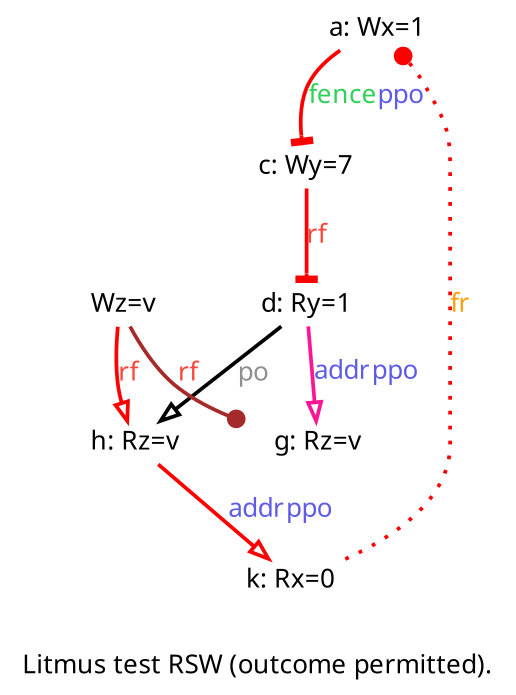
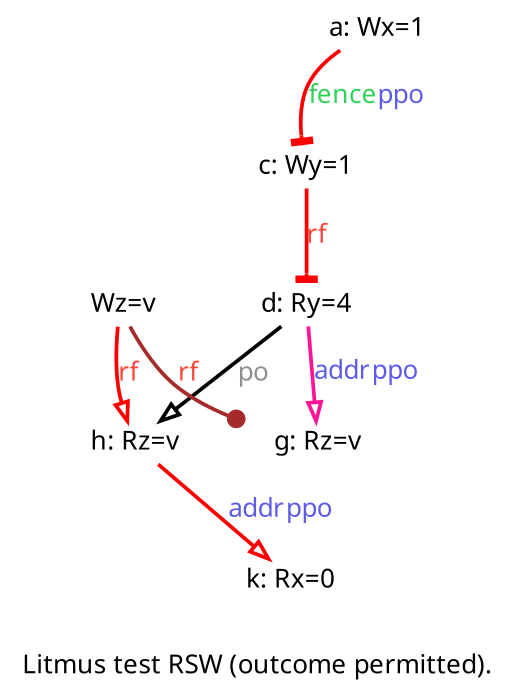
node "c: Wy=7": label "c: Wy=7" -> "c: Wy=1"
node "d: Ry=1": label "d: Ry=1" -> "d: Ry=4"
edge "k: Rx=0" -> "a: Wx=1": removed, label "fr"
